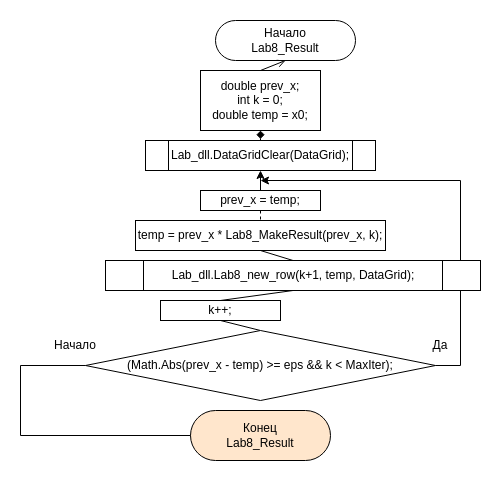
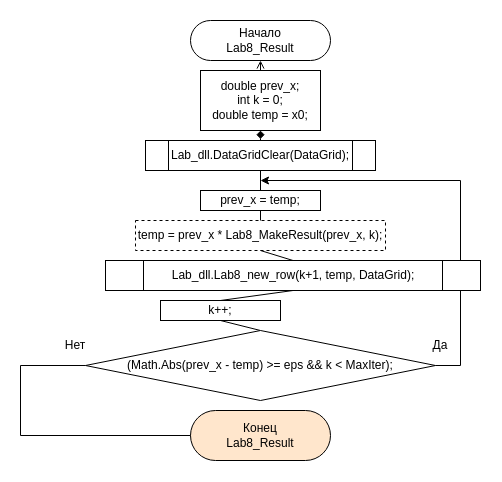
node "Начало Lab8_Result": moved (286, 41) -> (261, 41)
edge "prev_x = temp;" -> "Lab_dll.DataGridClear(DataGrid);": arrowhead classic -> none
edge "prev_x = temp;" -- "temp = prev_x * Lab8_MakeResult(prev_x, k);": style dashed -> solid
node "temp = prev_x * Lab8_MakeResult(prev_x, k);": style solid -> dashed
node "Начало": label "Начало" -> "Нет"
